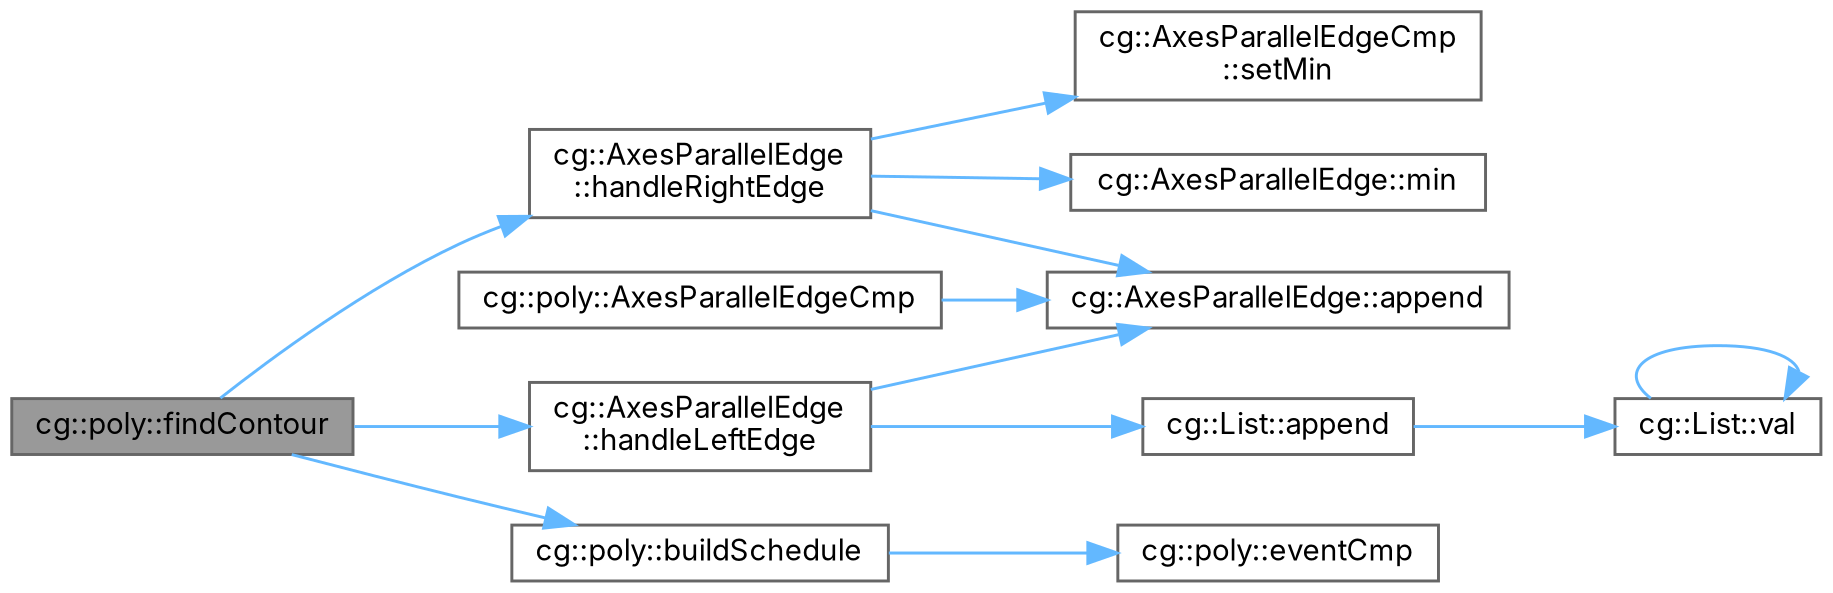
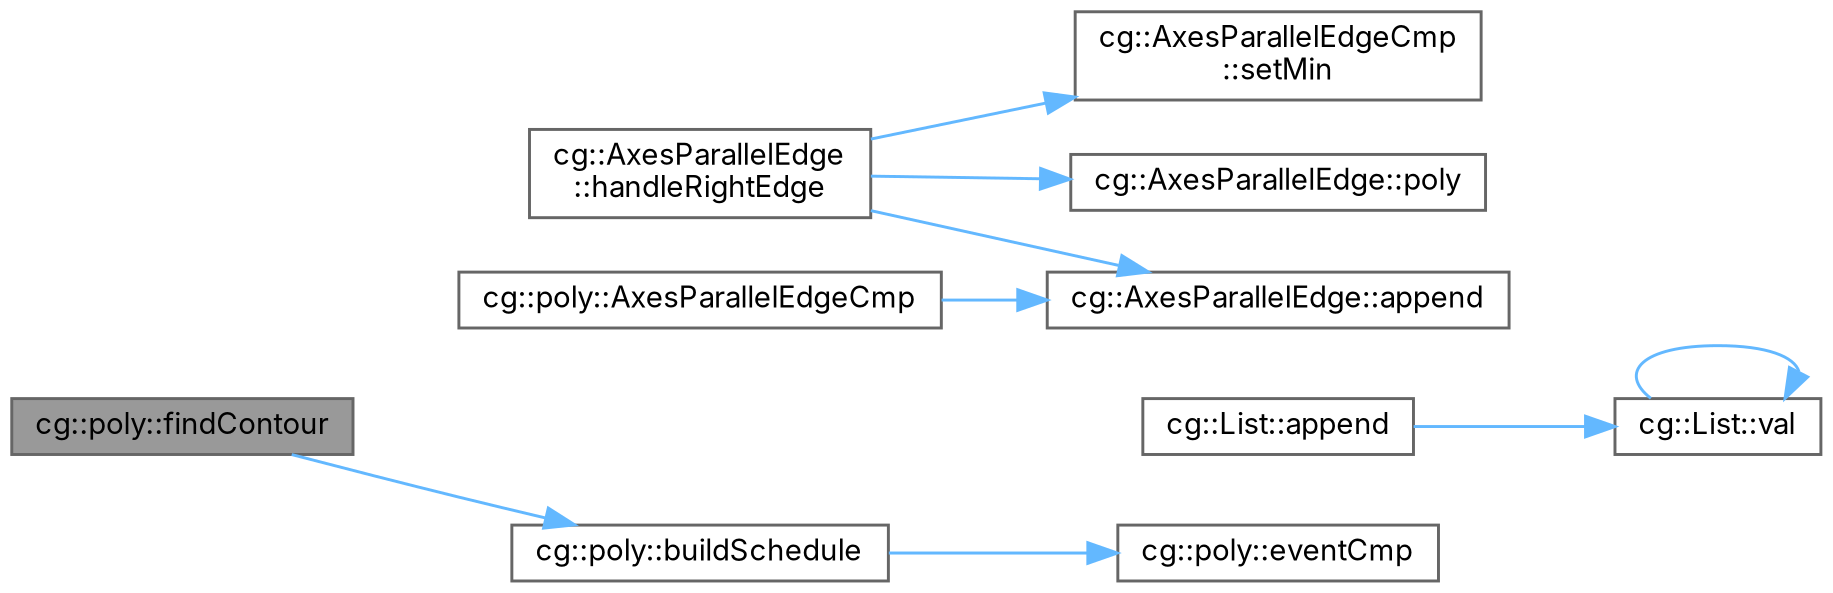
node "cg::AxesParallelEdge::min": label "cg::AxesParallelEdge::min" -> "cg::AxesParallelEdge::poly"
edge "cg::poly::findContour" -> "cg::AxesParallelEdge ::handleRightEdge": removed
node "cg::AxesParallelEdge ::handleLeftEdge": removed
